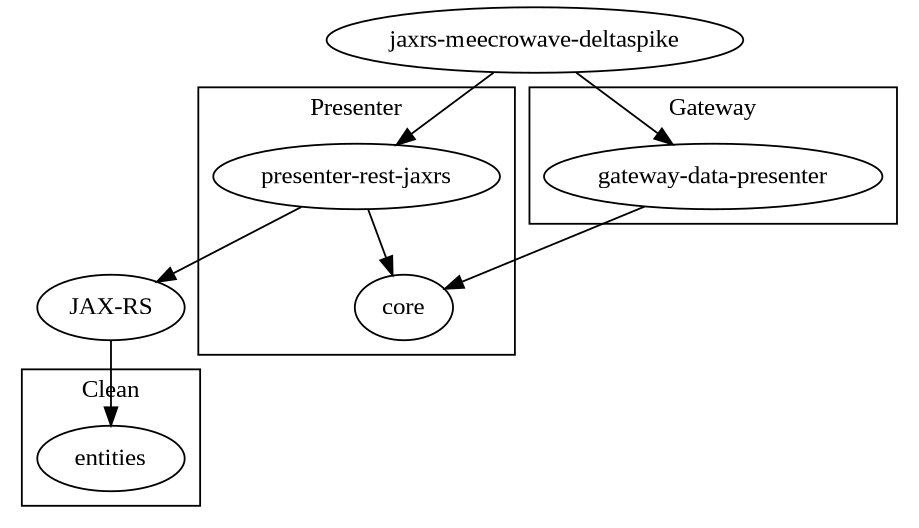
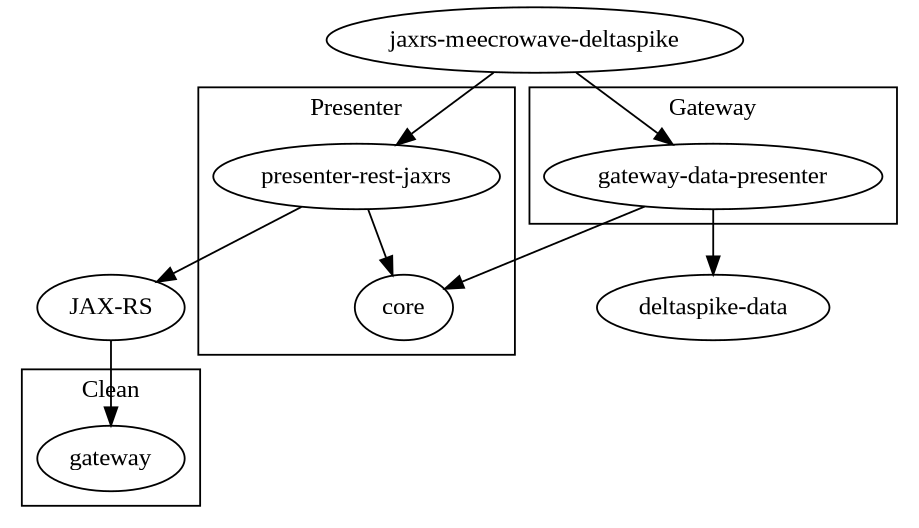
node "deltaspike-data": added
node "entities": label "entities" -> "gateway"
